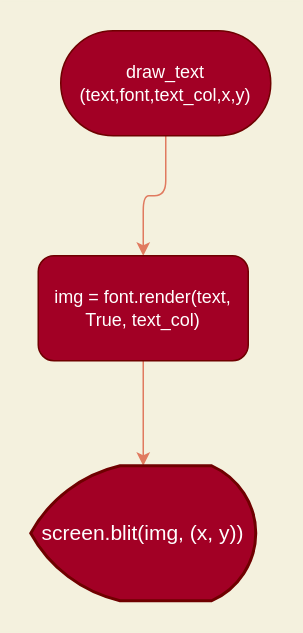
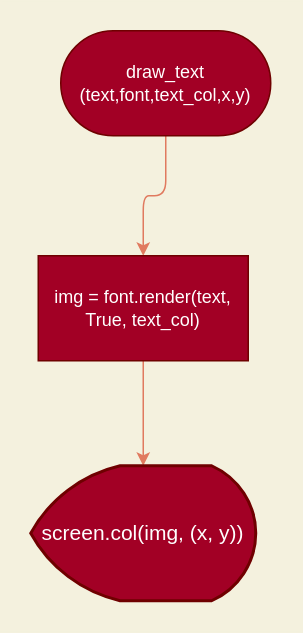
node "img = font.render(text, True, text_col)": shape rounded rectangle -> rectangle
node "screen.blit(img, (x, y))": label "screen.blit(img, (x, y))" -> "screen.col(img, (x, y))"
